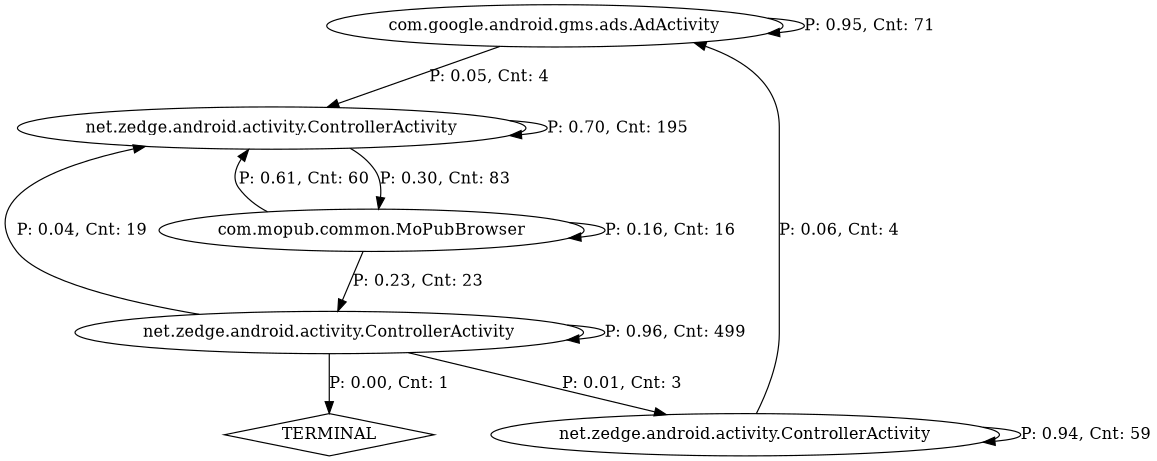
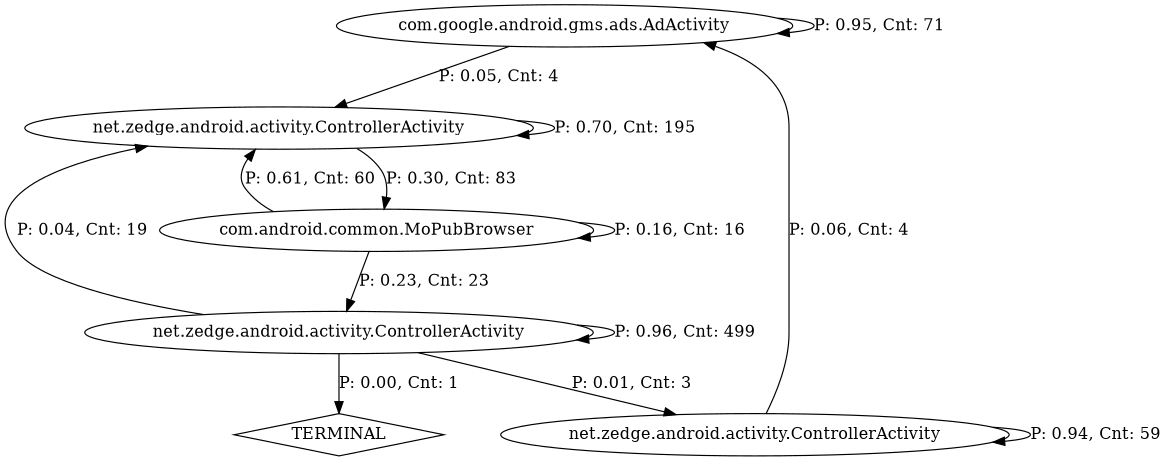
node "com.mopub.common.MoPubBrowser": label "com.mopub.common.MoPubBrowser" -> "com.android.common.MoPubBrowser"
